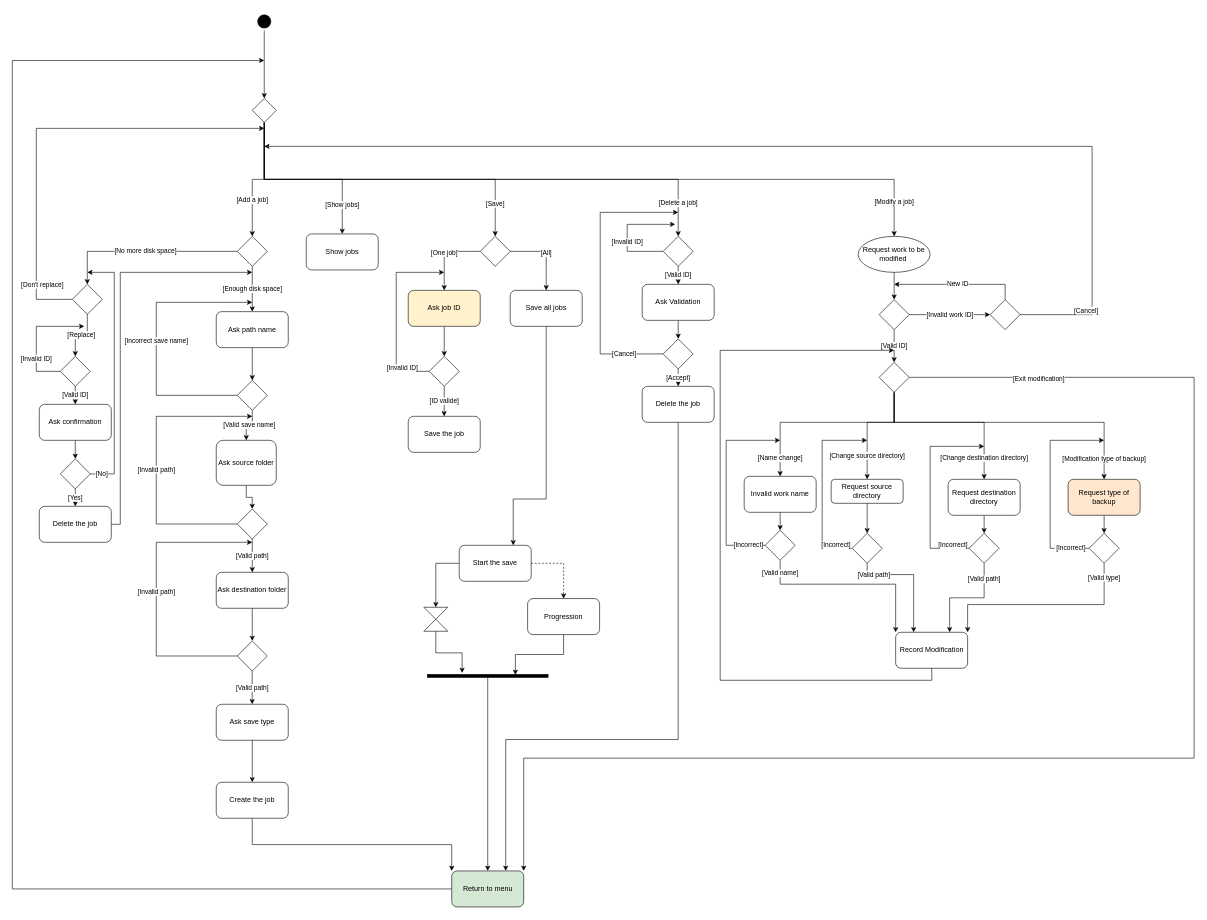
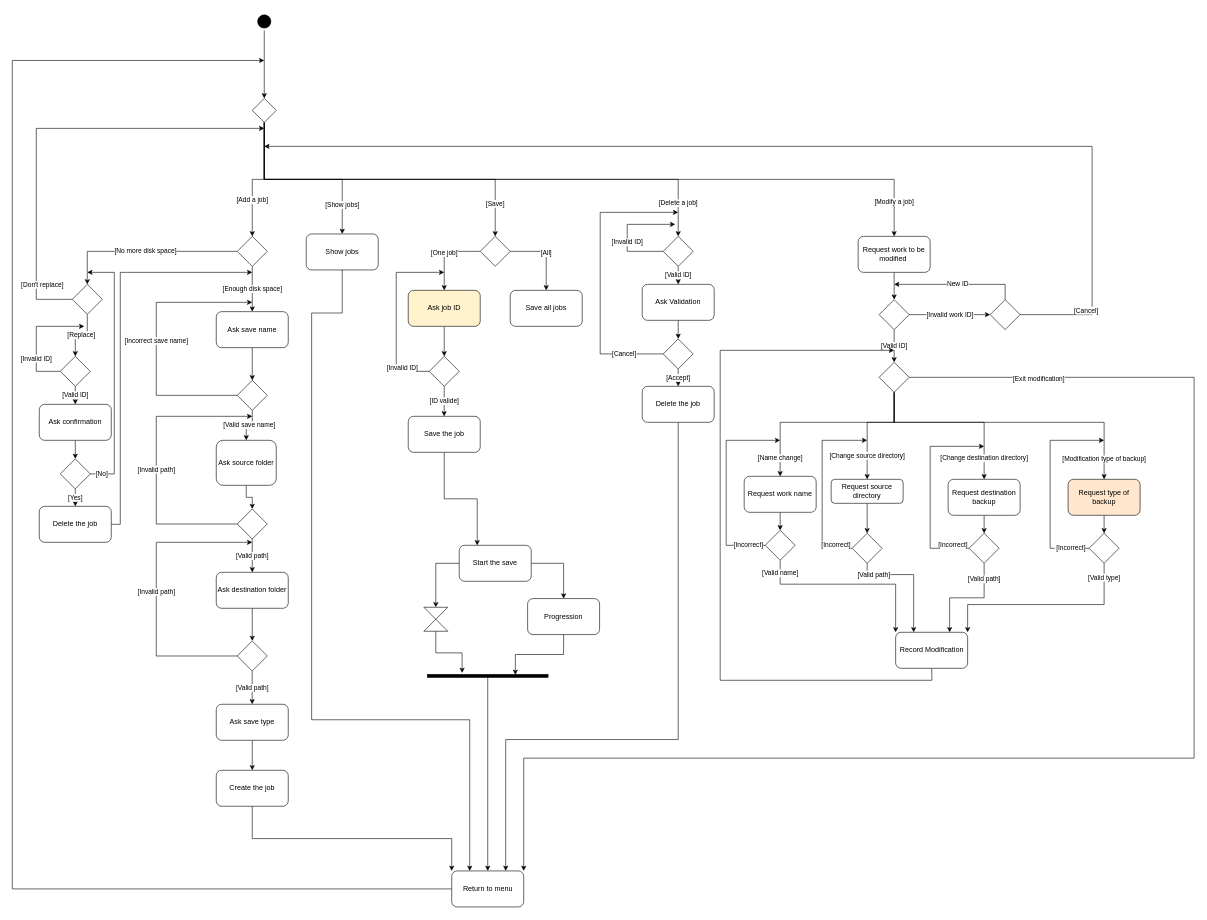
node "Request work to be modified": shape ellipse -> rounded rectangle
node "Ask path name": label "Ask path name" -> "Ask save name"
node "Invalid work name": label "Invalid work name" -> "Request work name"
node "Request destination directory": label "Request destination directory" -> "Request destination backup"
edge "Save the job" -> "Start the save": added
edge "Save all jobs" -> "Start the save": removed
edge "Show jobs" -> "Return to menu": added
edge "Start the save" -> "Progression": style dashed -> solid
node "Create the job": moved (252, 800) -> (252, 788)
node "Return to menu": fillcolor #d5e8d4 -> #ffffff
